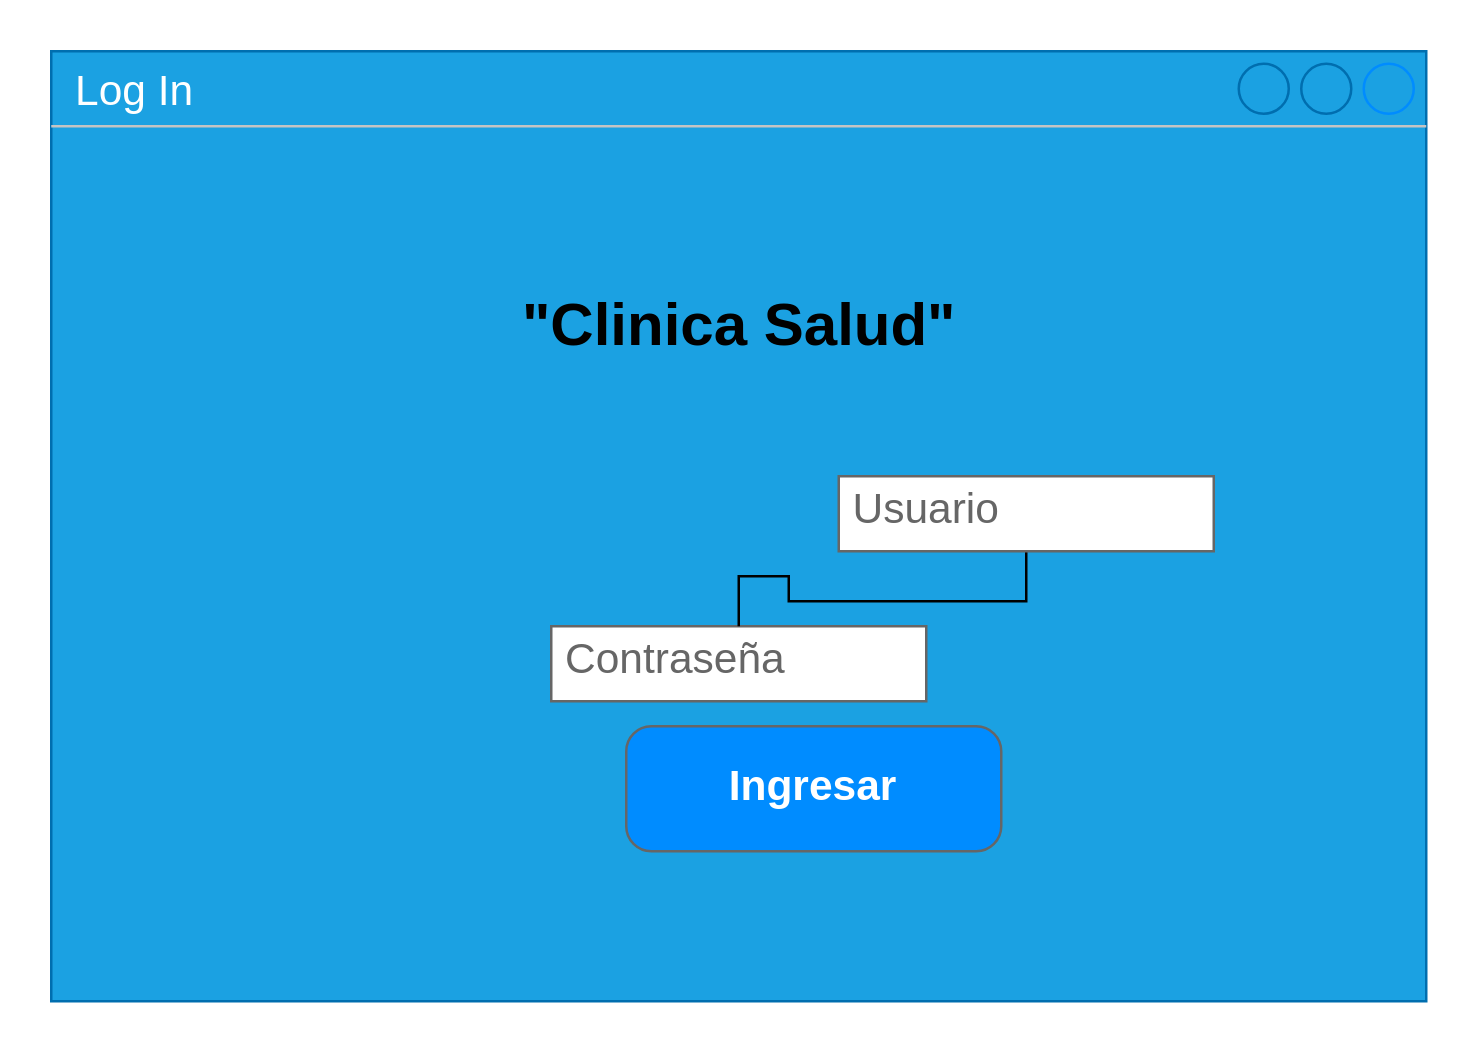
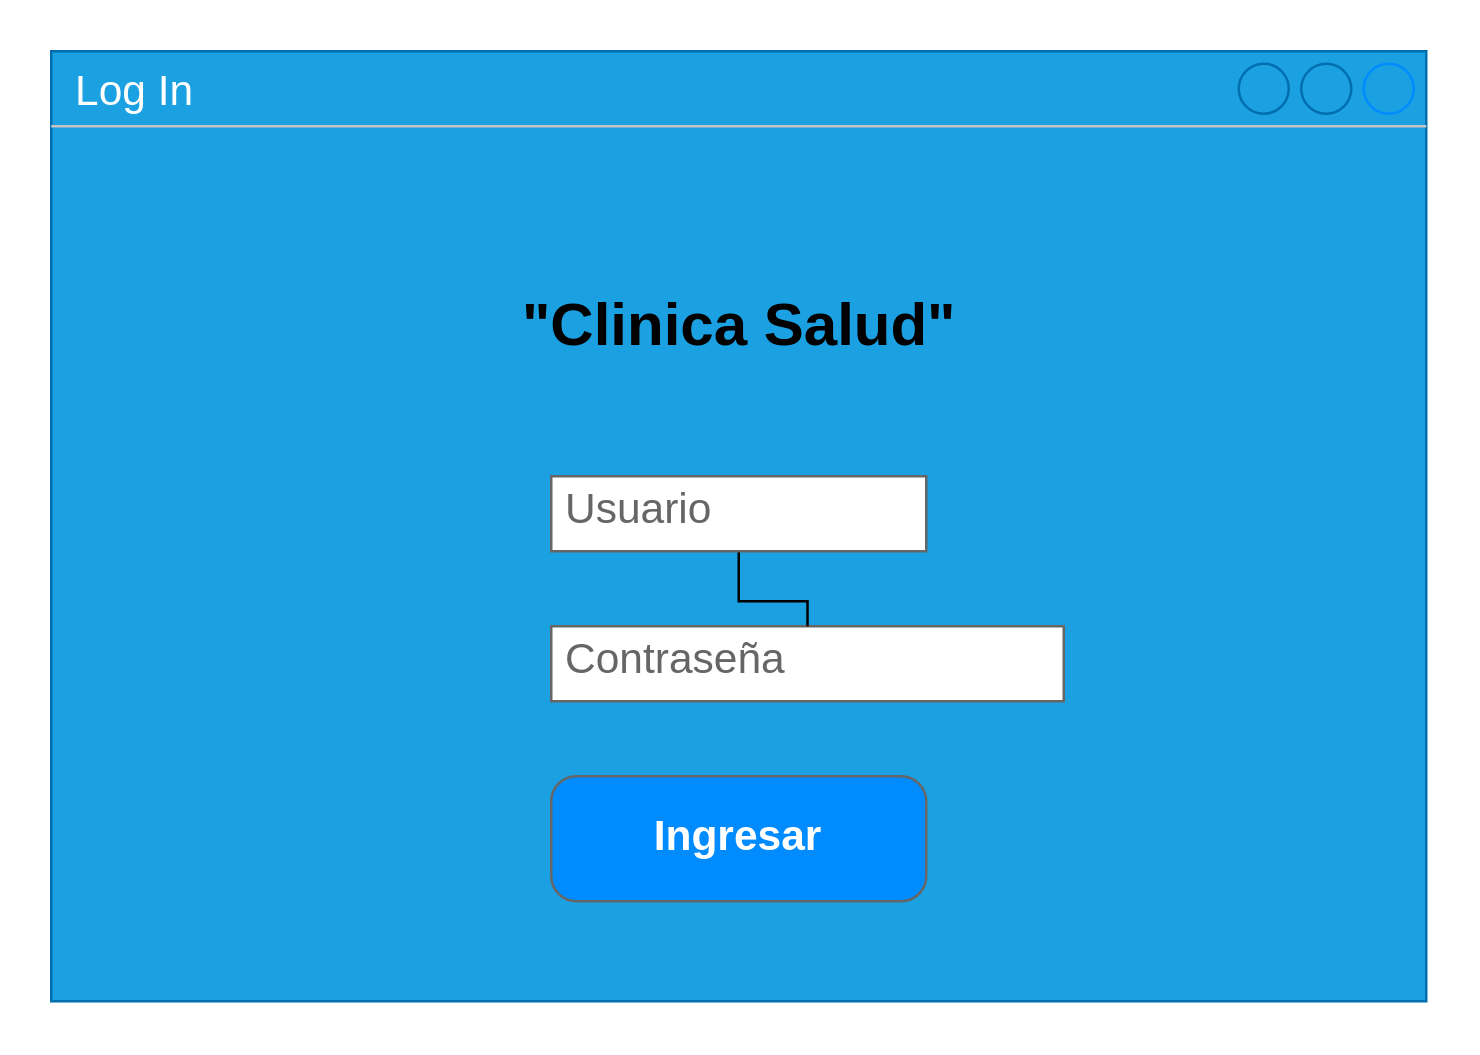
node "Usuario": moved (1026, 514) -> (739, 514)
node "Contraseña": size 375x75 -> 513x75
node "Ingresar": moved (814, 789) -> (739, 839)
